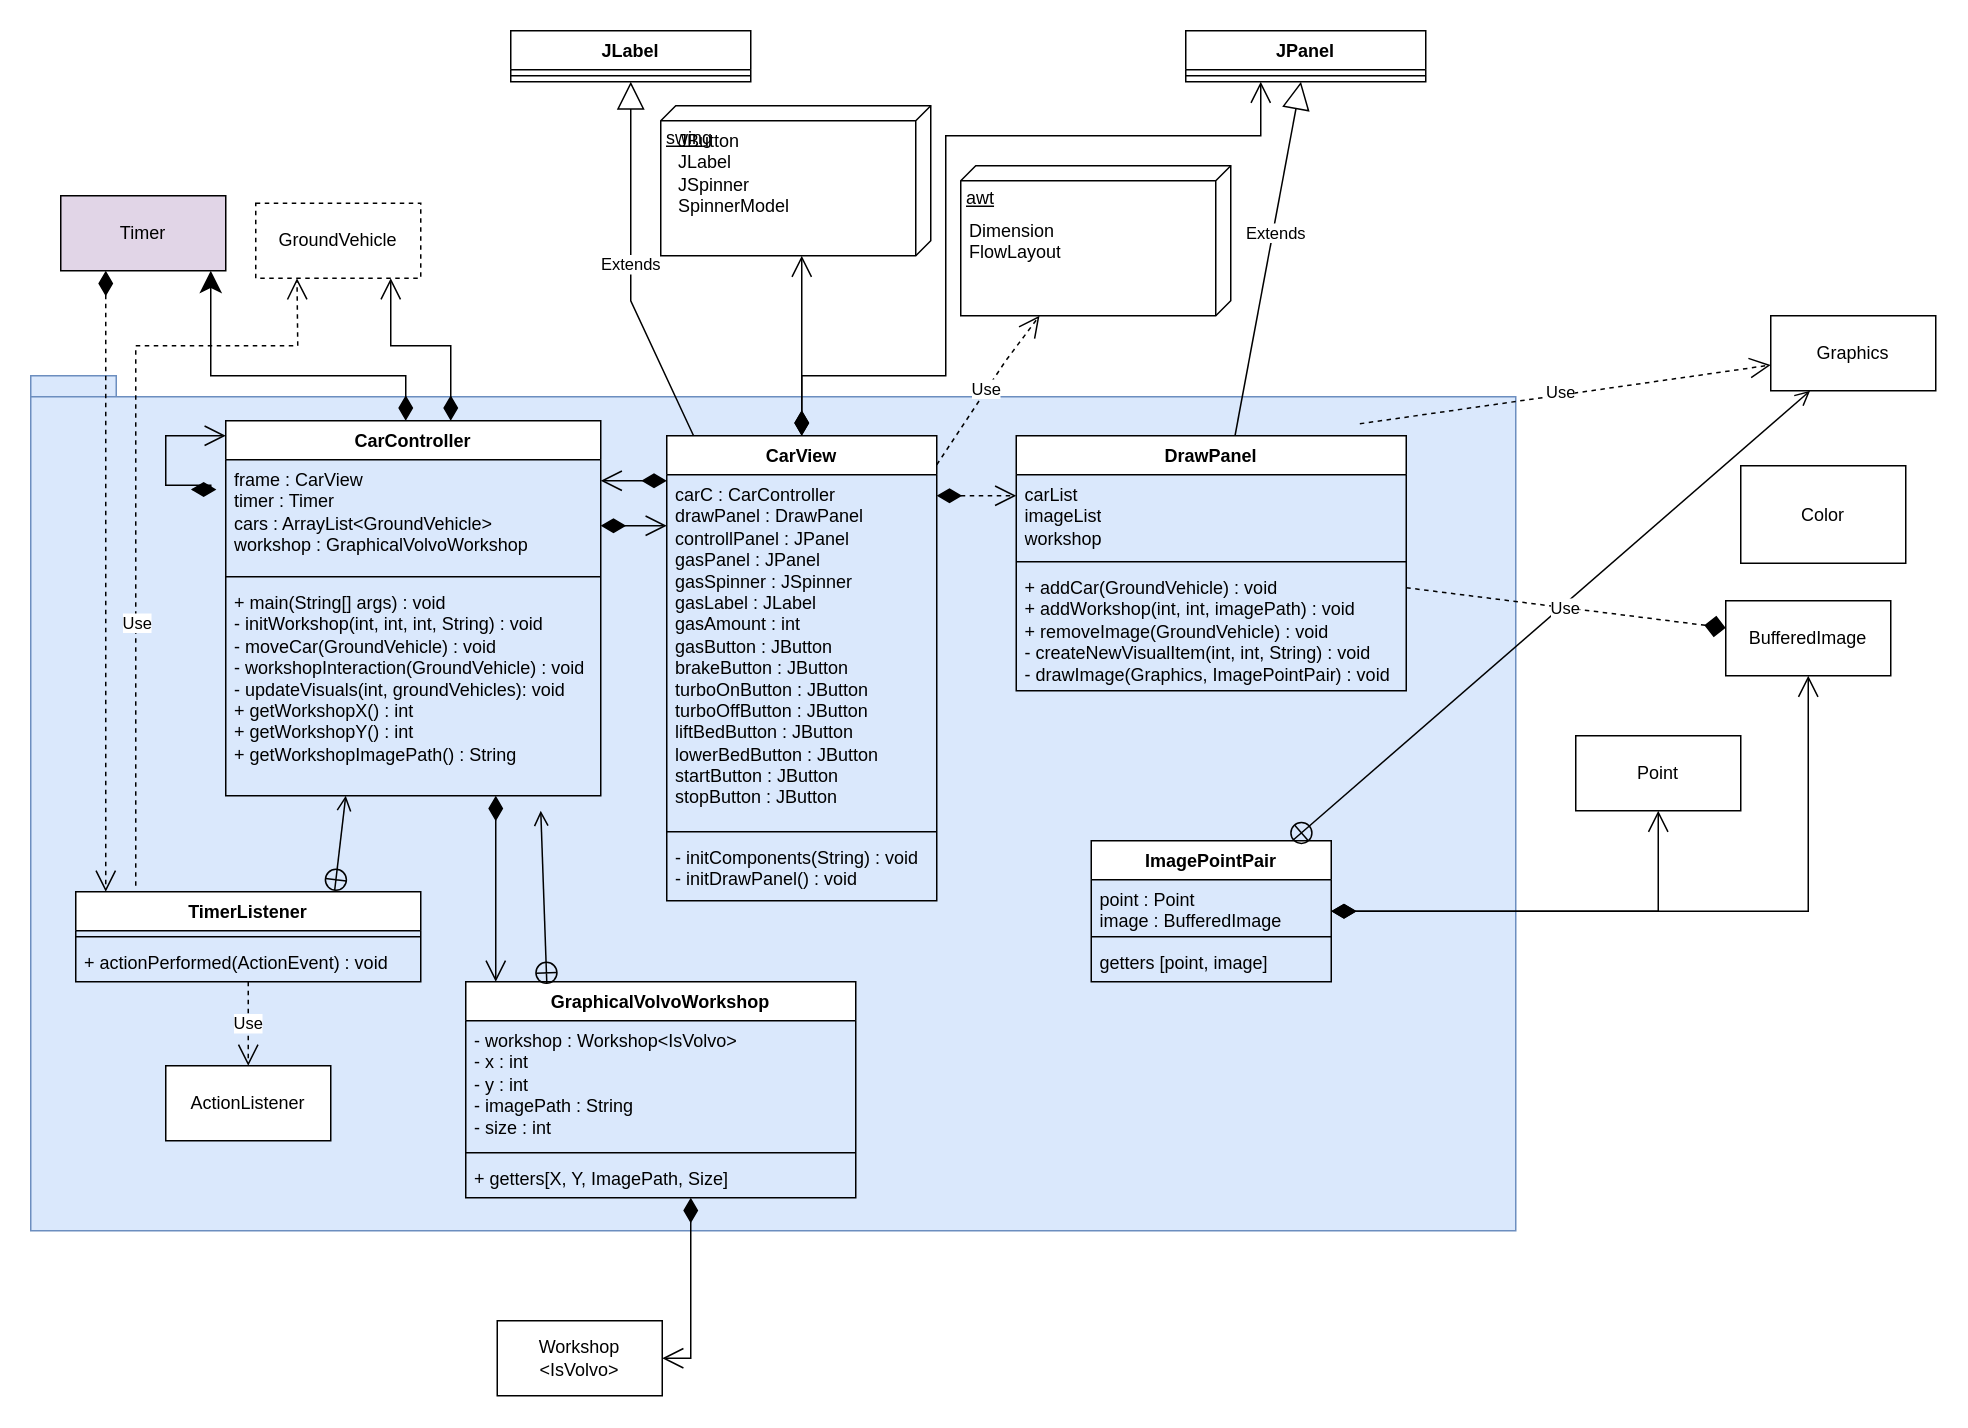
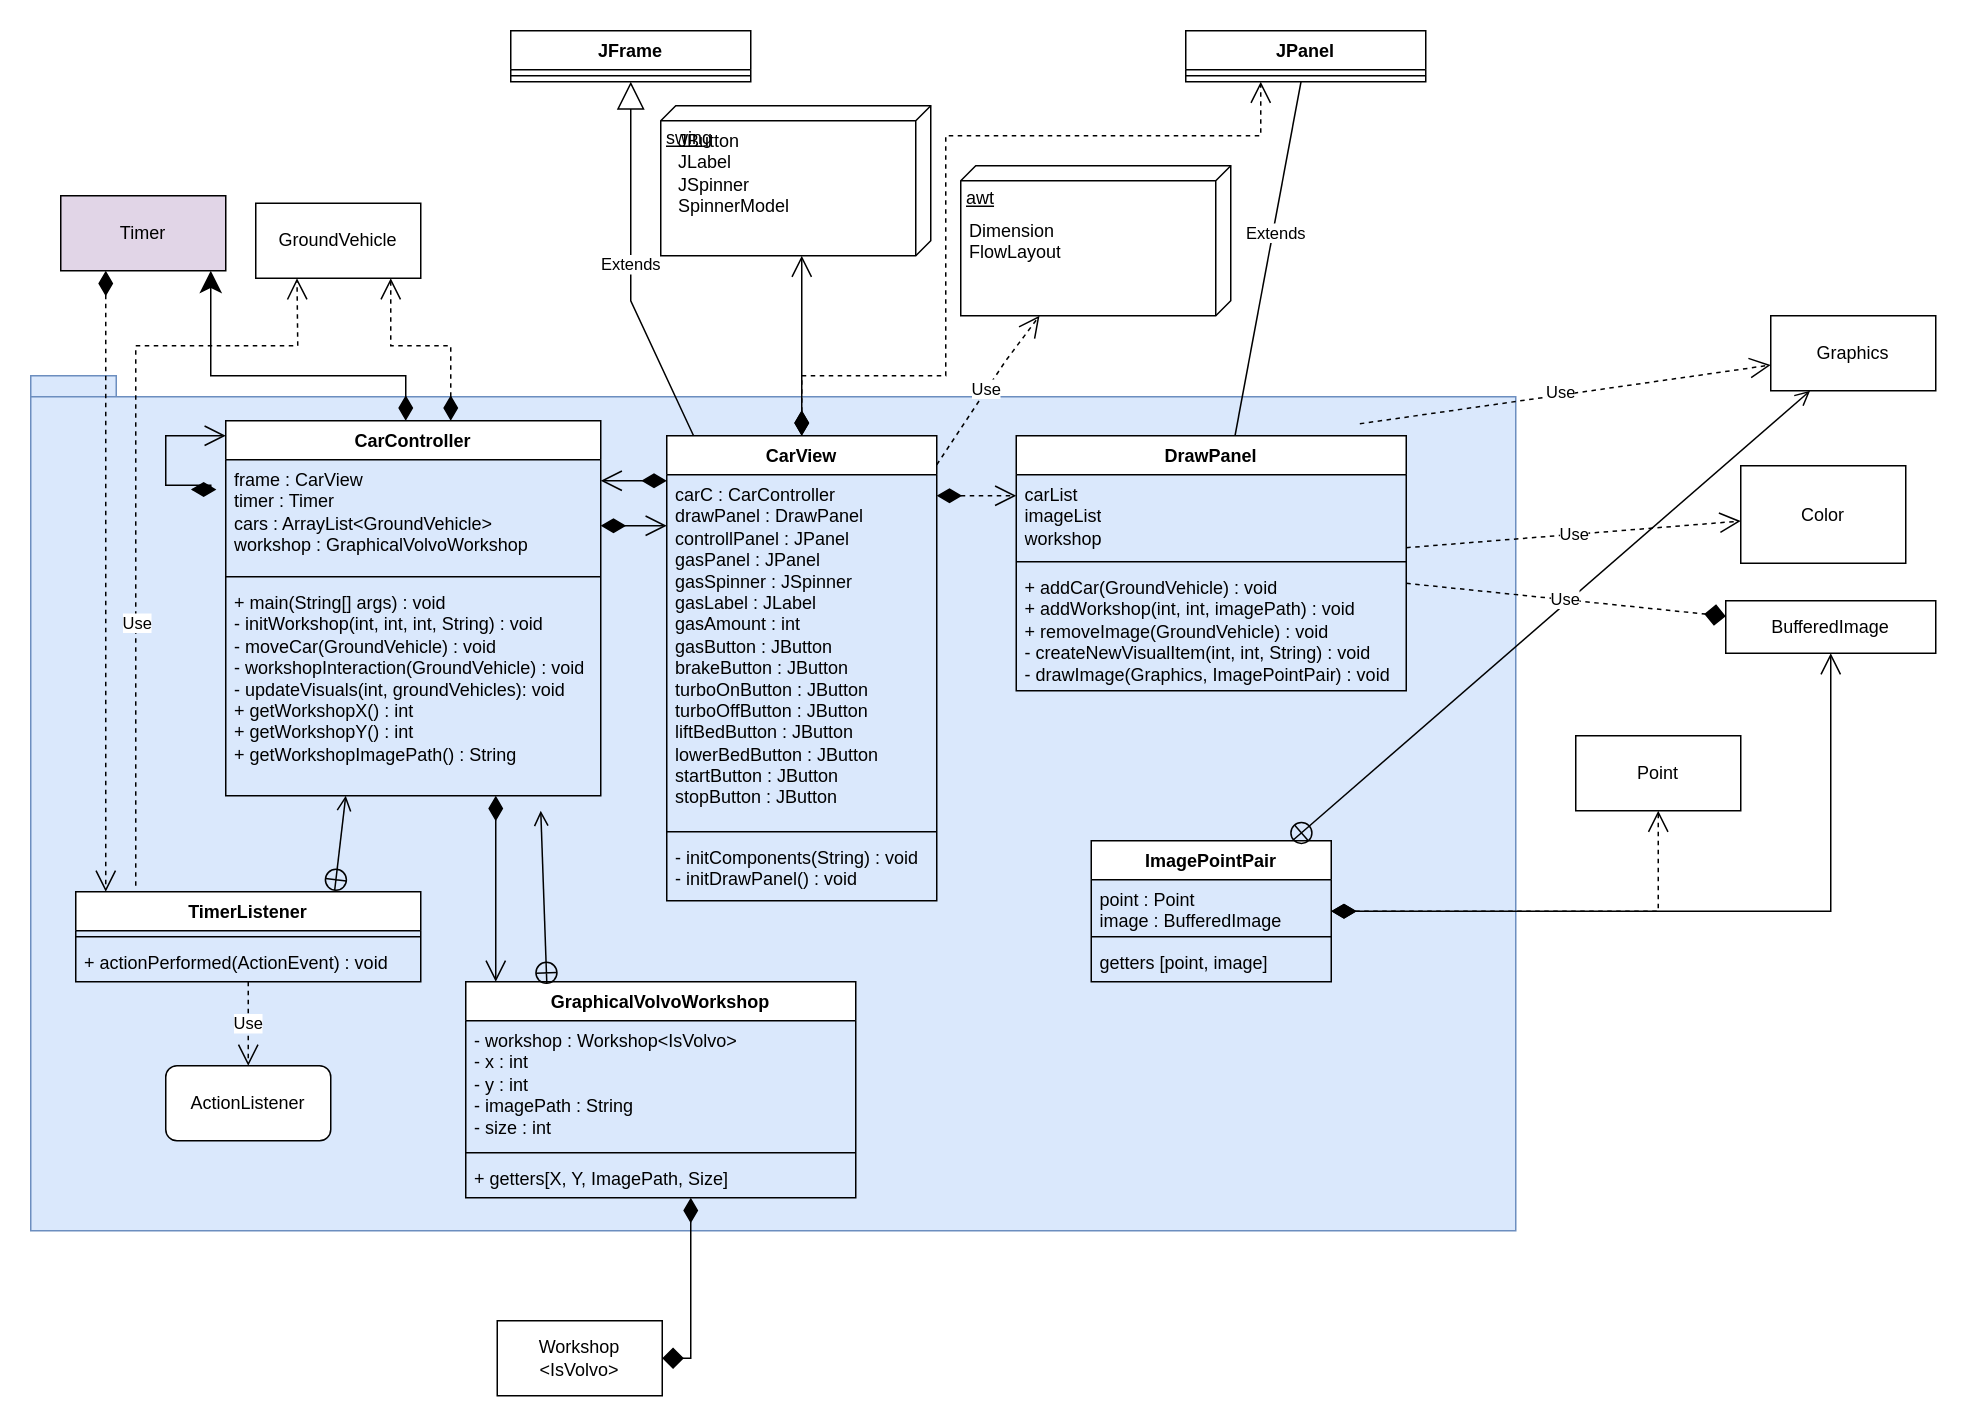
node "JLabel": label "JLabel" -> "JFrame"
edge "DrawPanel" -> "JPanel": arrowhead block -> none
edge "JPanel" -- "CarView": style solid -> dashed
node "GroundVehicle": style dashed -> solid
edge "GroundVehicle" -- "CarController": style solid -> dashed
edge "DrawPanel" -> "Color": added, label "Use"
node "BufferedImage": size 165x75 -> 210x53
edge "Point" -- "ImagePointPair": style solid -> dashed
node "ActionListener": shape rectangle -> rounded rectangle
edge "GraphicalVolvoWorkshop" -- "Workshop <IsVolvo>": arrowhead open -> diamond
